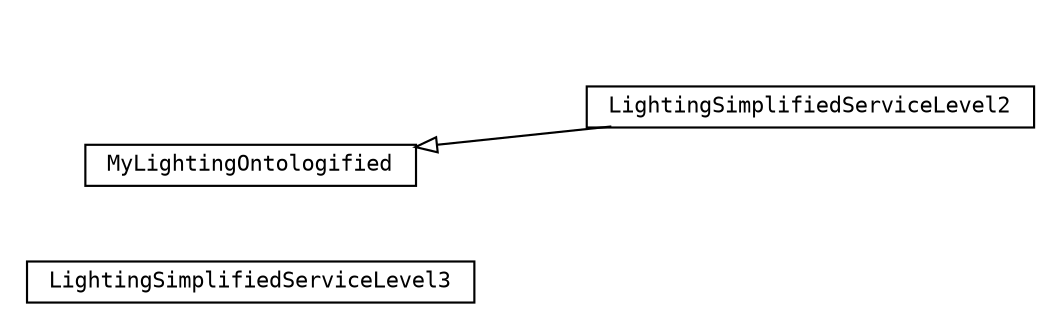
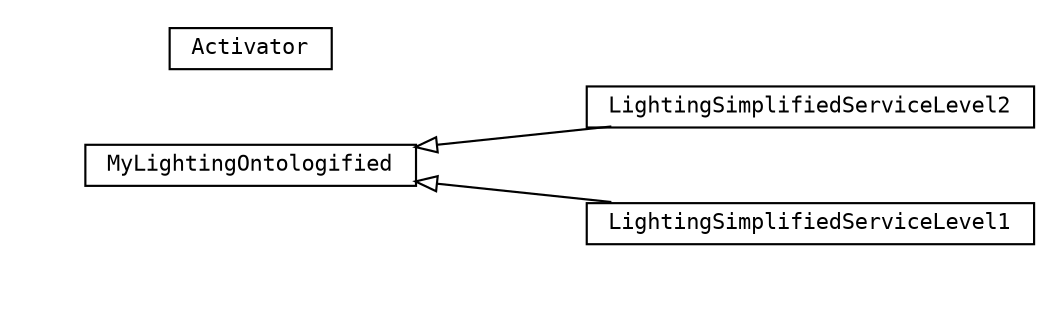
node "Activator": added
node "LightingSimplifiedServiceLevel1": added
node "LightingSimplifiedServiceLevel3": removed
